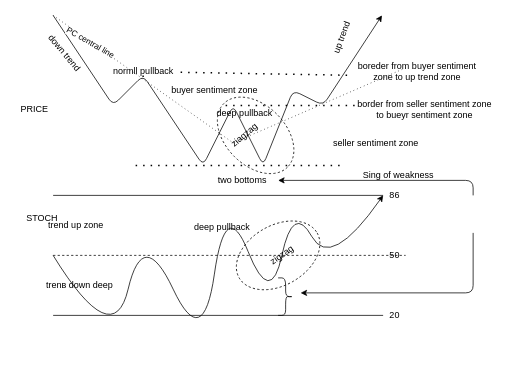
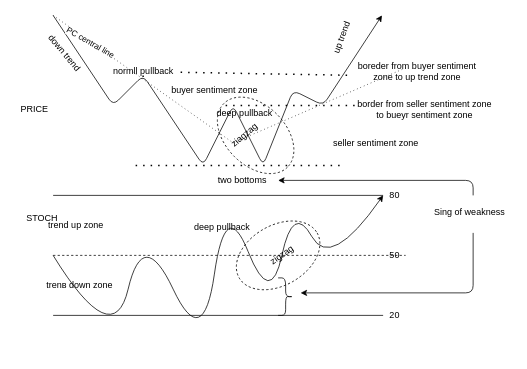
node "Sing of weakness": moved (398, 175) -> (469, 212)
node "86": label "86" -> "80"
node "trenв down deep": label "trenв down deep" -> "trenв down zone"
